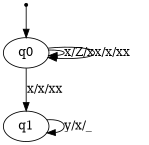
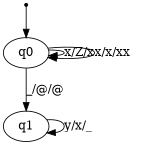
edge "q0" -> "q1": label "x/x/xx" -> "_/@/@"
